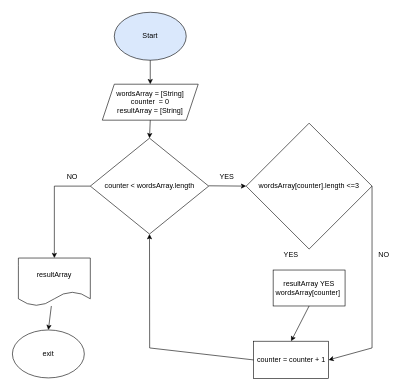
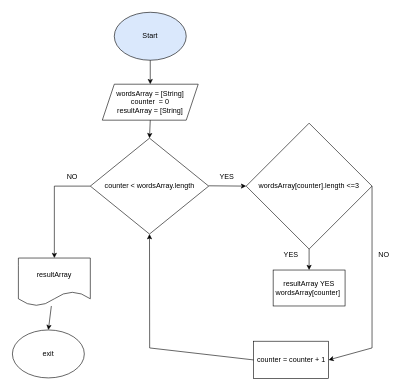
edge "wordsArray[counter].length <=3" -> "resultArray YES wordsArray[counter]": added
edge "resultArray YES wordsArray[counter]" -> "counter = counter + 1": removed
